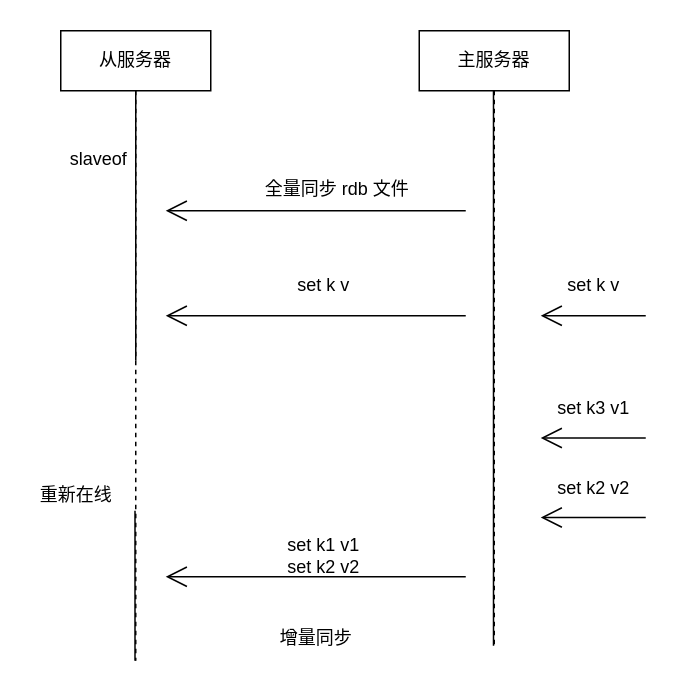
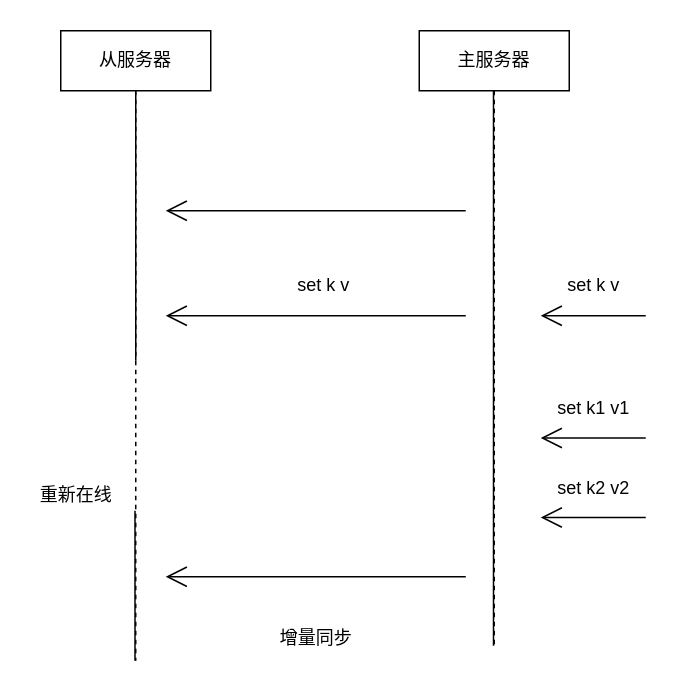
node "slaveof": removed
node "全量同步 rdb 文件": removed
node "set k3 v1": label "set k3 v1" -> "set k1 v1"
node "set k1 v1 set k2 v2": removed
